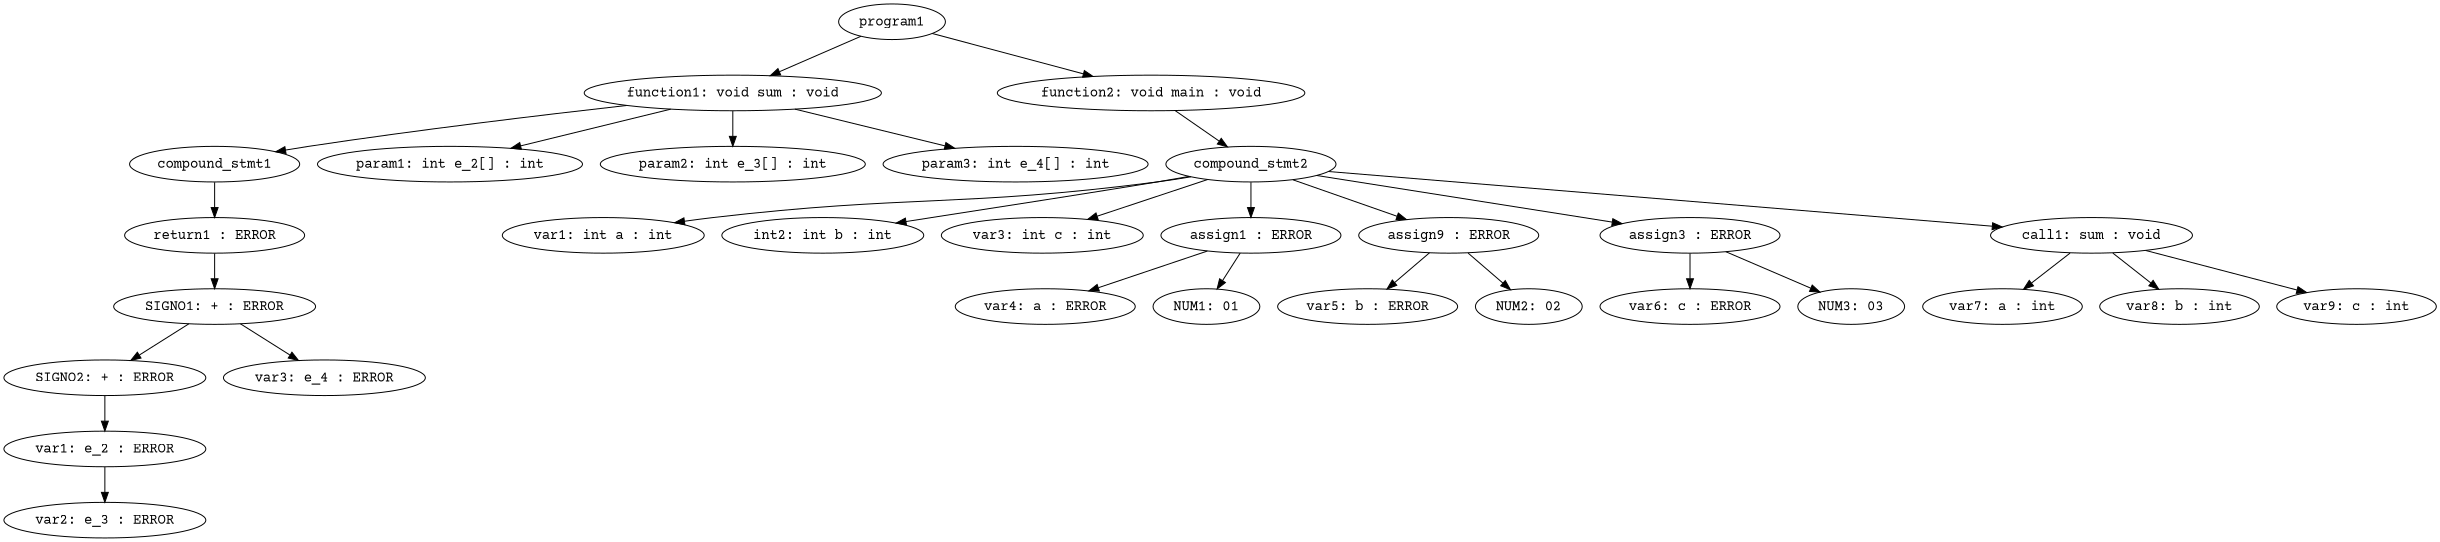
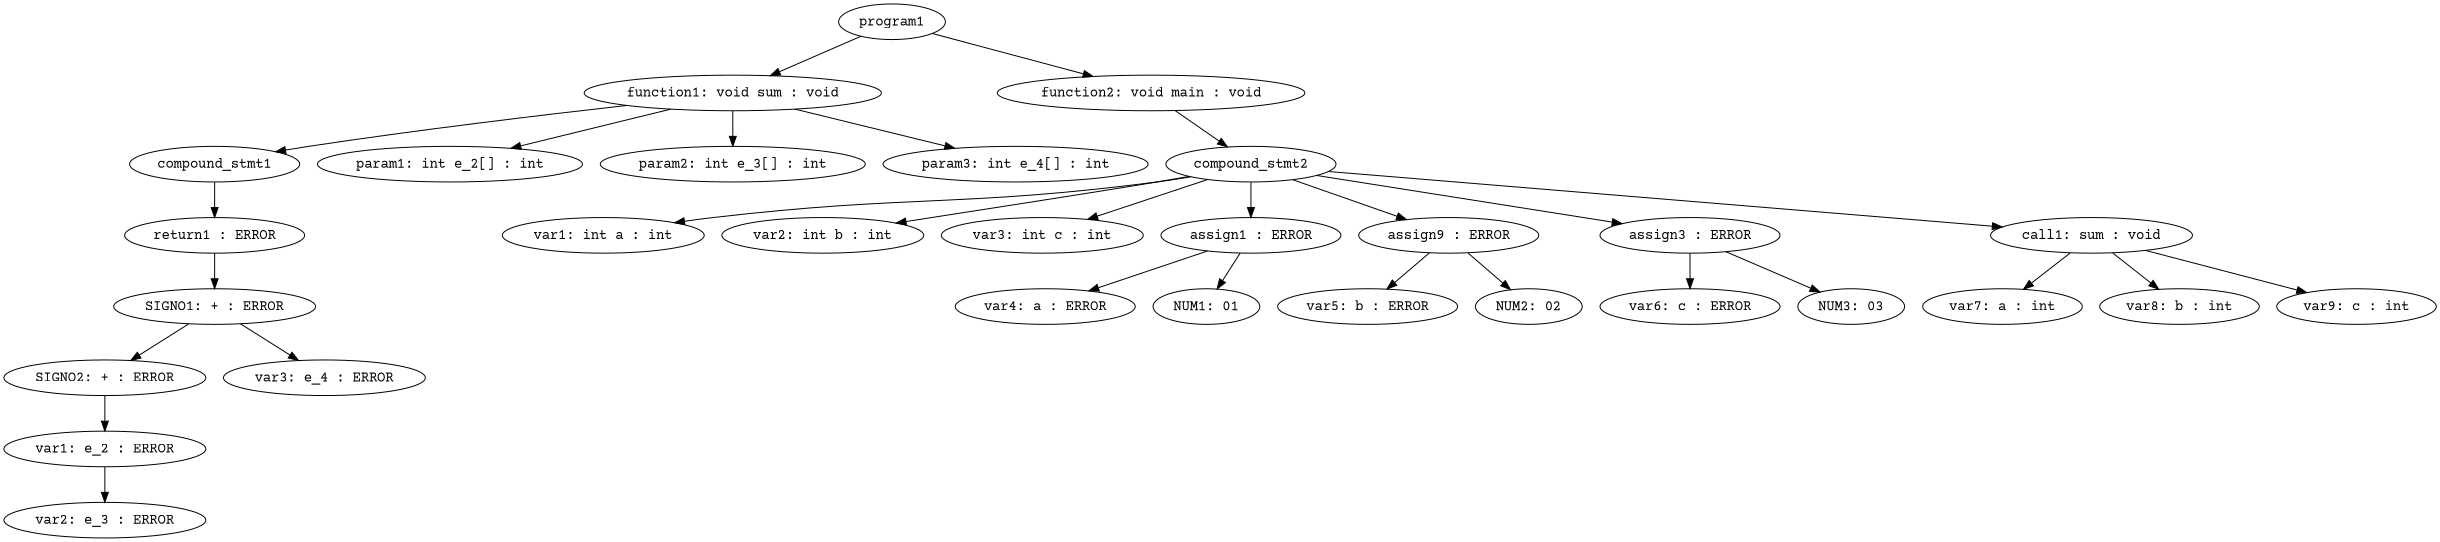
node "int2: int b : int": label "int2: int b : int" -> "var2: int b : int"
